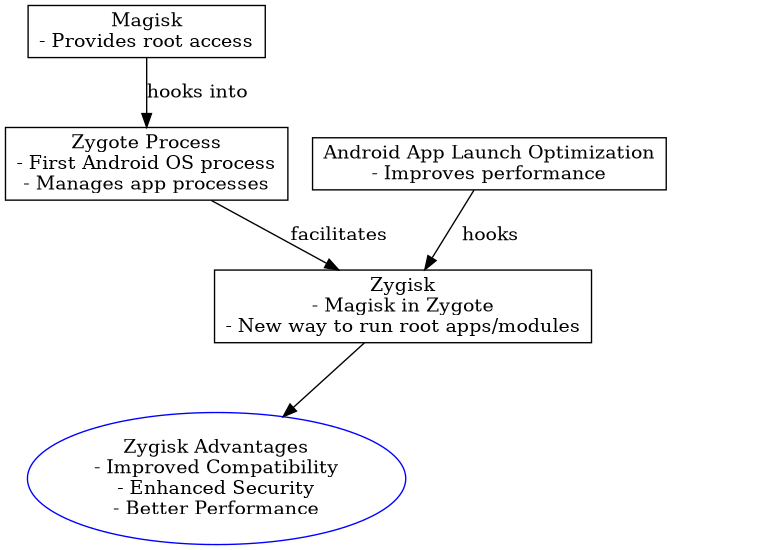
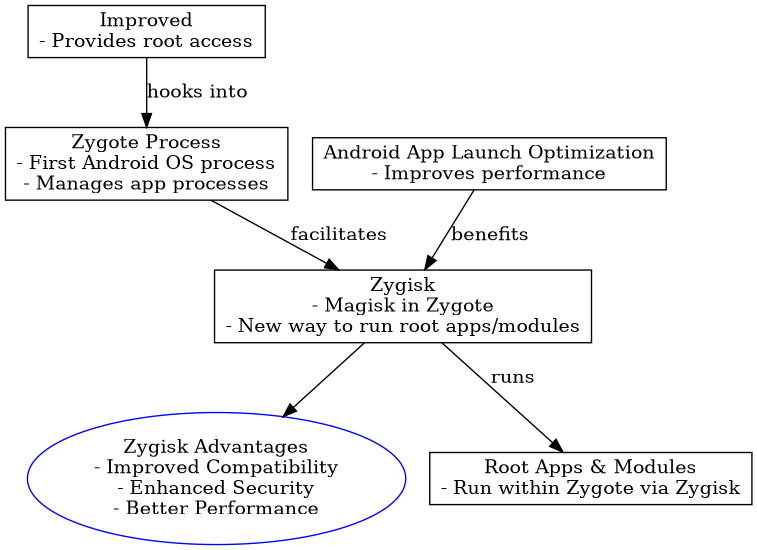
node "Magisk - Provides root access": label "Magisk - Provides root access" -> "Improved - Provides root access"
edge "Android App Launch Optimization - Improves performance" -> "Zygisk - Magisk in Zygote - New way to run root apps/modules": label "hooks" -> "benefits"
node "Root Apps & Modules - Run within Zygote via Zygisk": added
